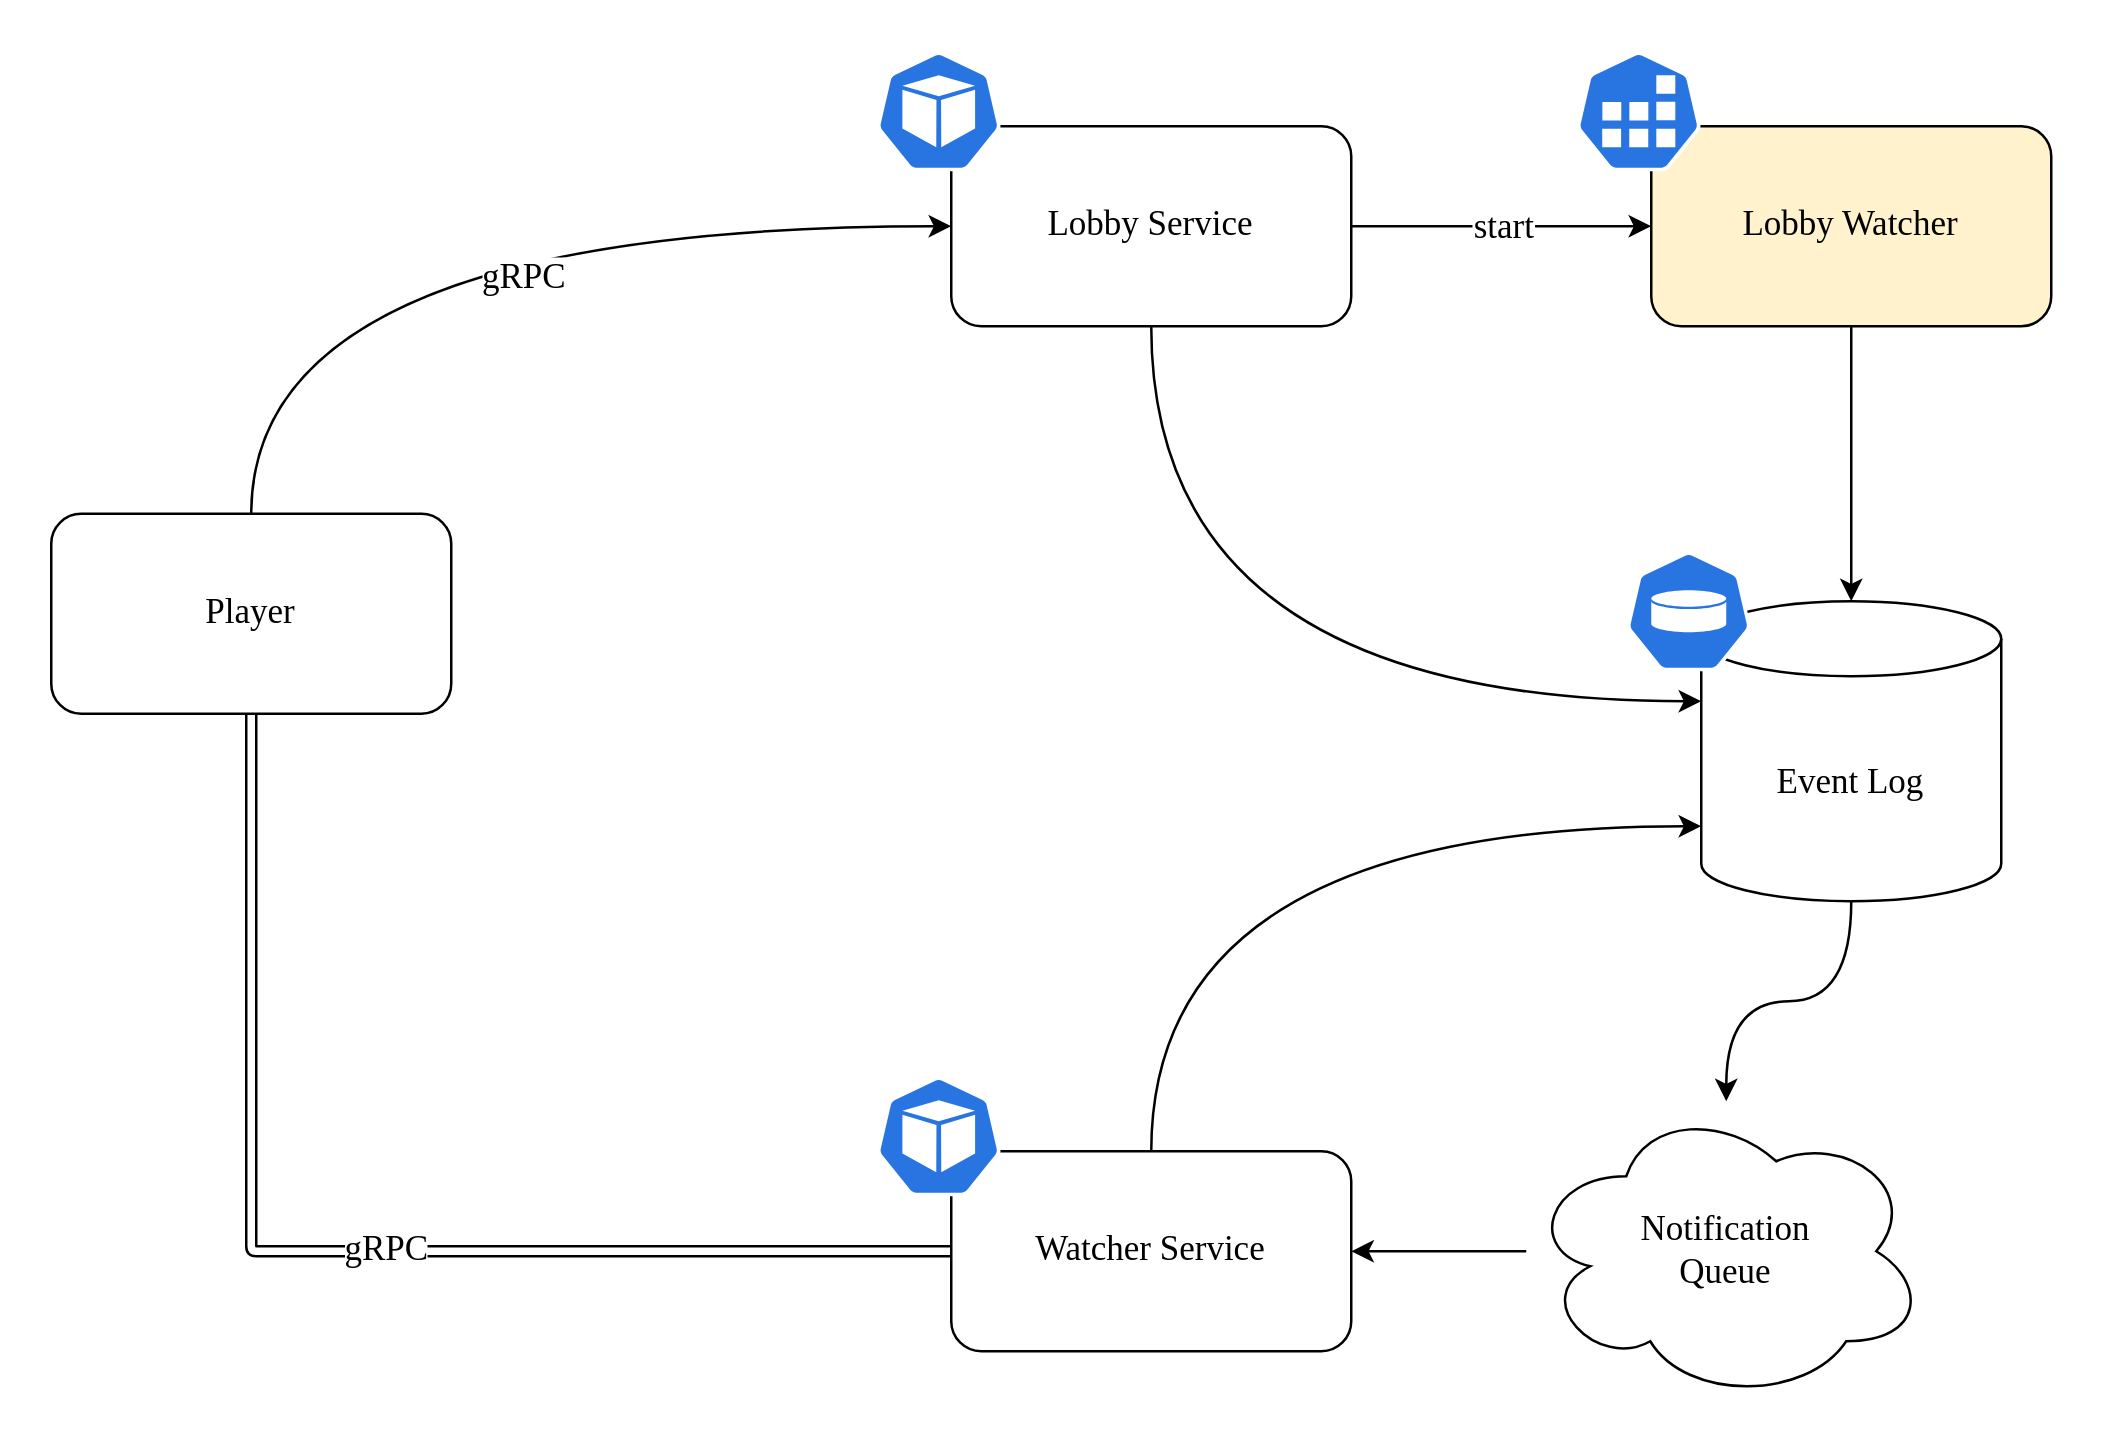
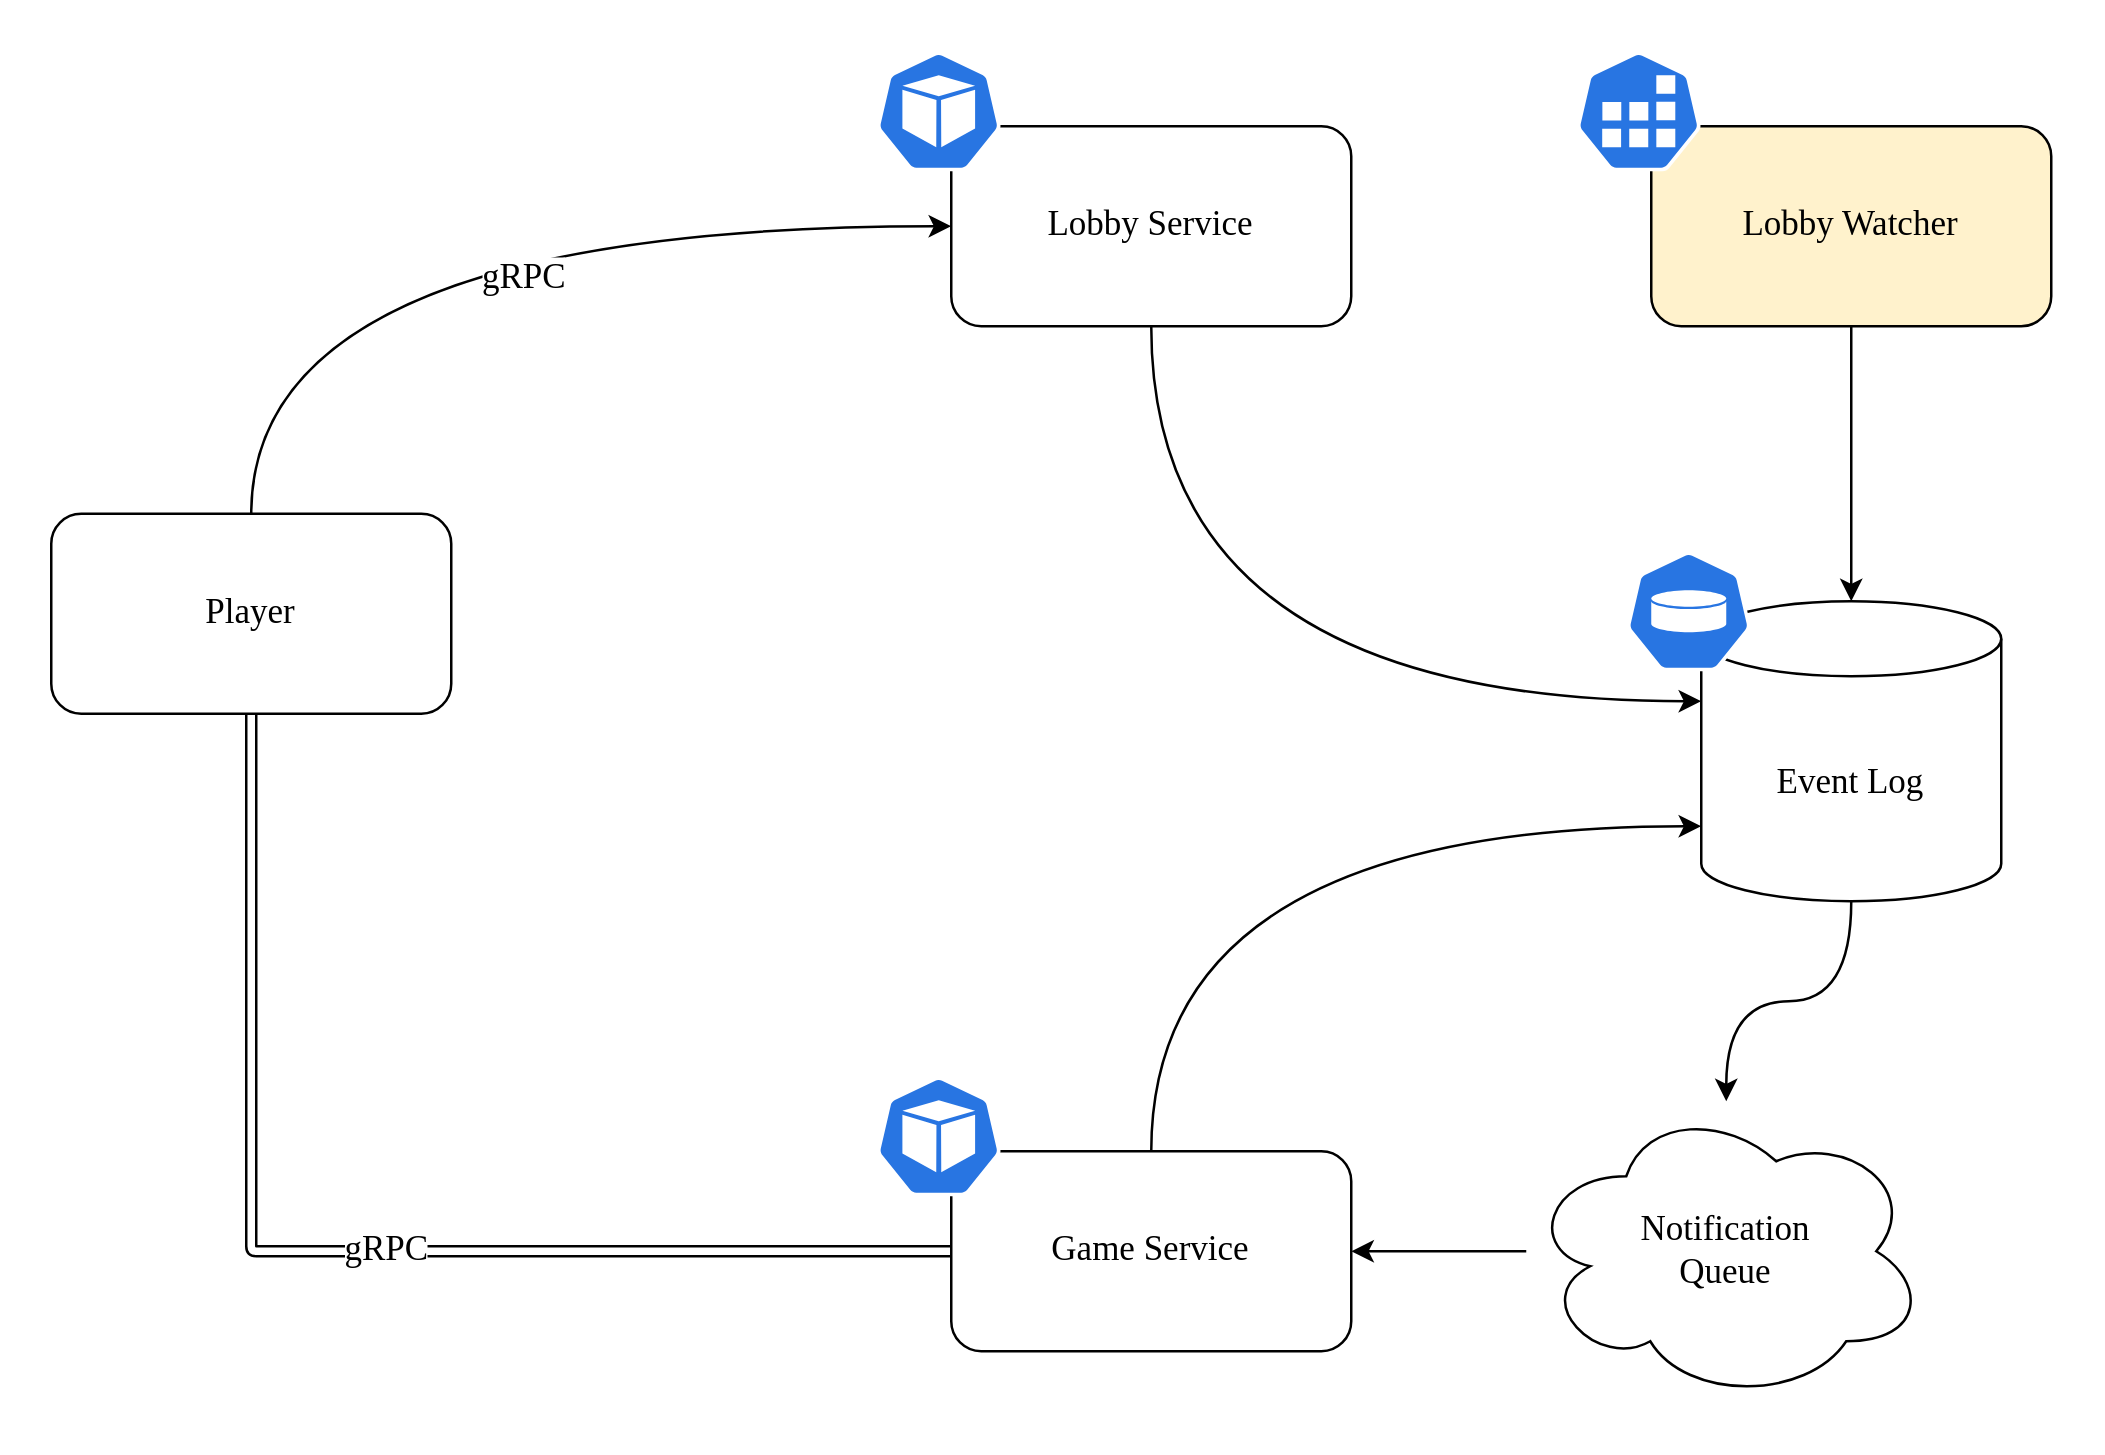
edge "Lobby Service" -> "Lobby Watcher": removed, label "start"
node "Watcher Service": label "Watcher Service" -> "Game Service"
